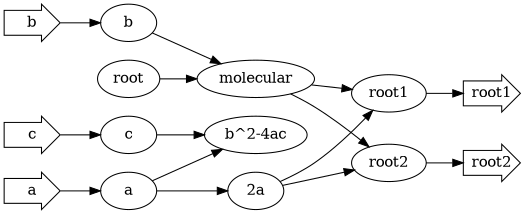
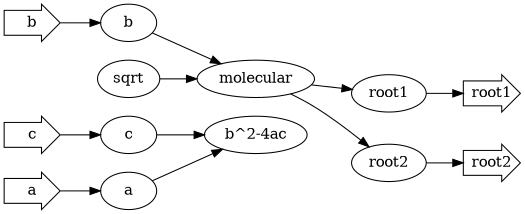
node "root": label "root" -> "sqrt"
node "2a": removed
